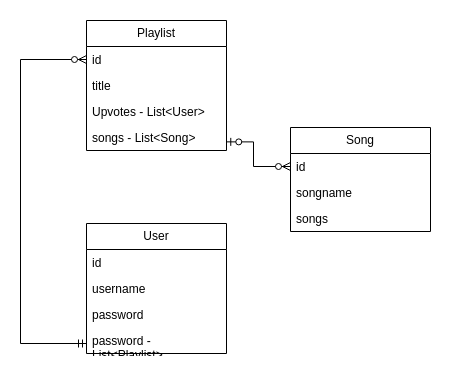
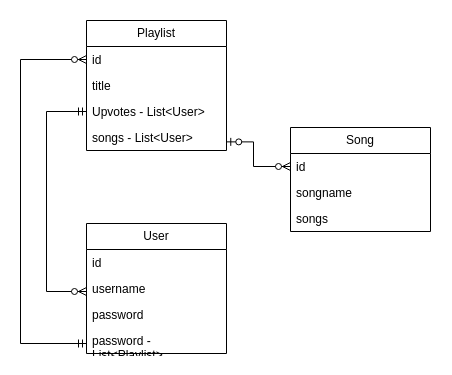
node "songs - List<Song>": label "songs - List<Song>" -> "songs - List<User>"
edge "Upvotes - List<User>" -- "username": added
